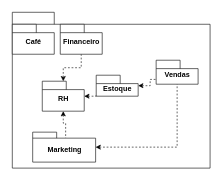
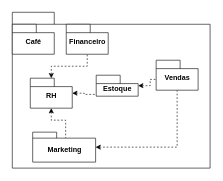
node "Financeiro": moved (81, 39) -> (87, 39)
node "Vendas": size 42x24 -> 42x30
node "RH": moved (63, 96) -> (51, 93)
